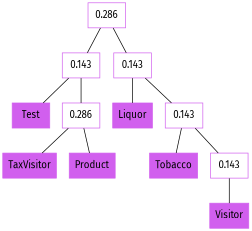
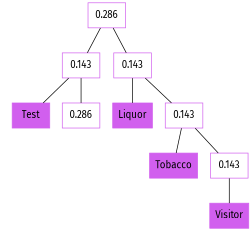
node "TaxVisitor": removed
node "Product": removed
